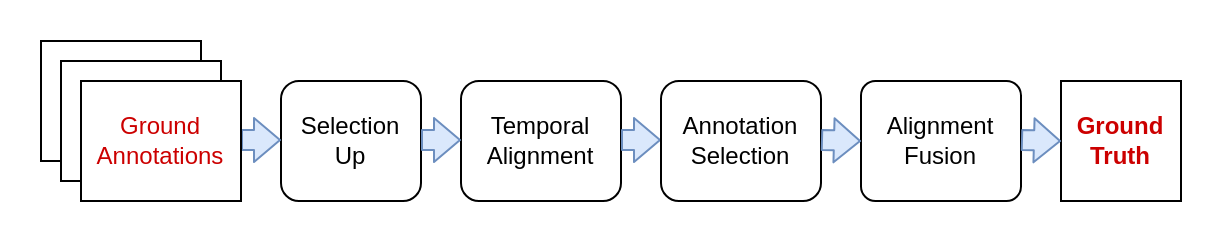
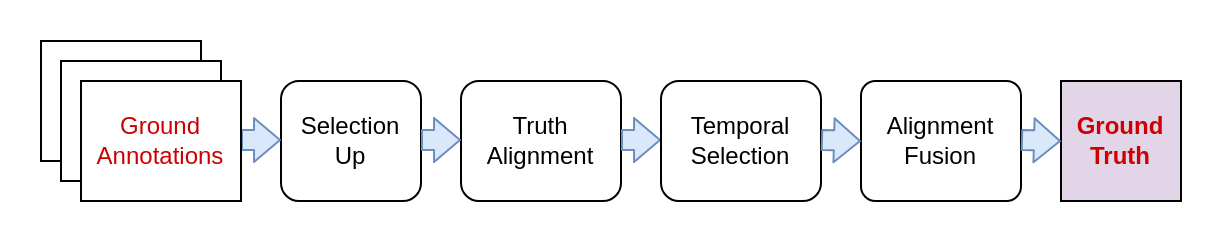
node "Temporal Alignment": label "Temporal Alignment" -> "Truth Alignment"
node "Annotation Selection": label "Annotation Selection" -> "Temporal Selection"
node "Ground Truth": fillcolor #ffffff -> #e1d5e7
